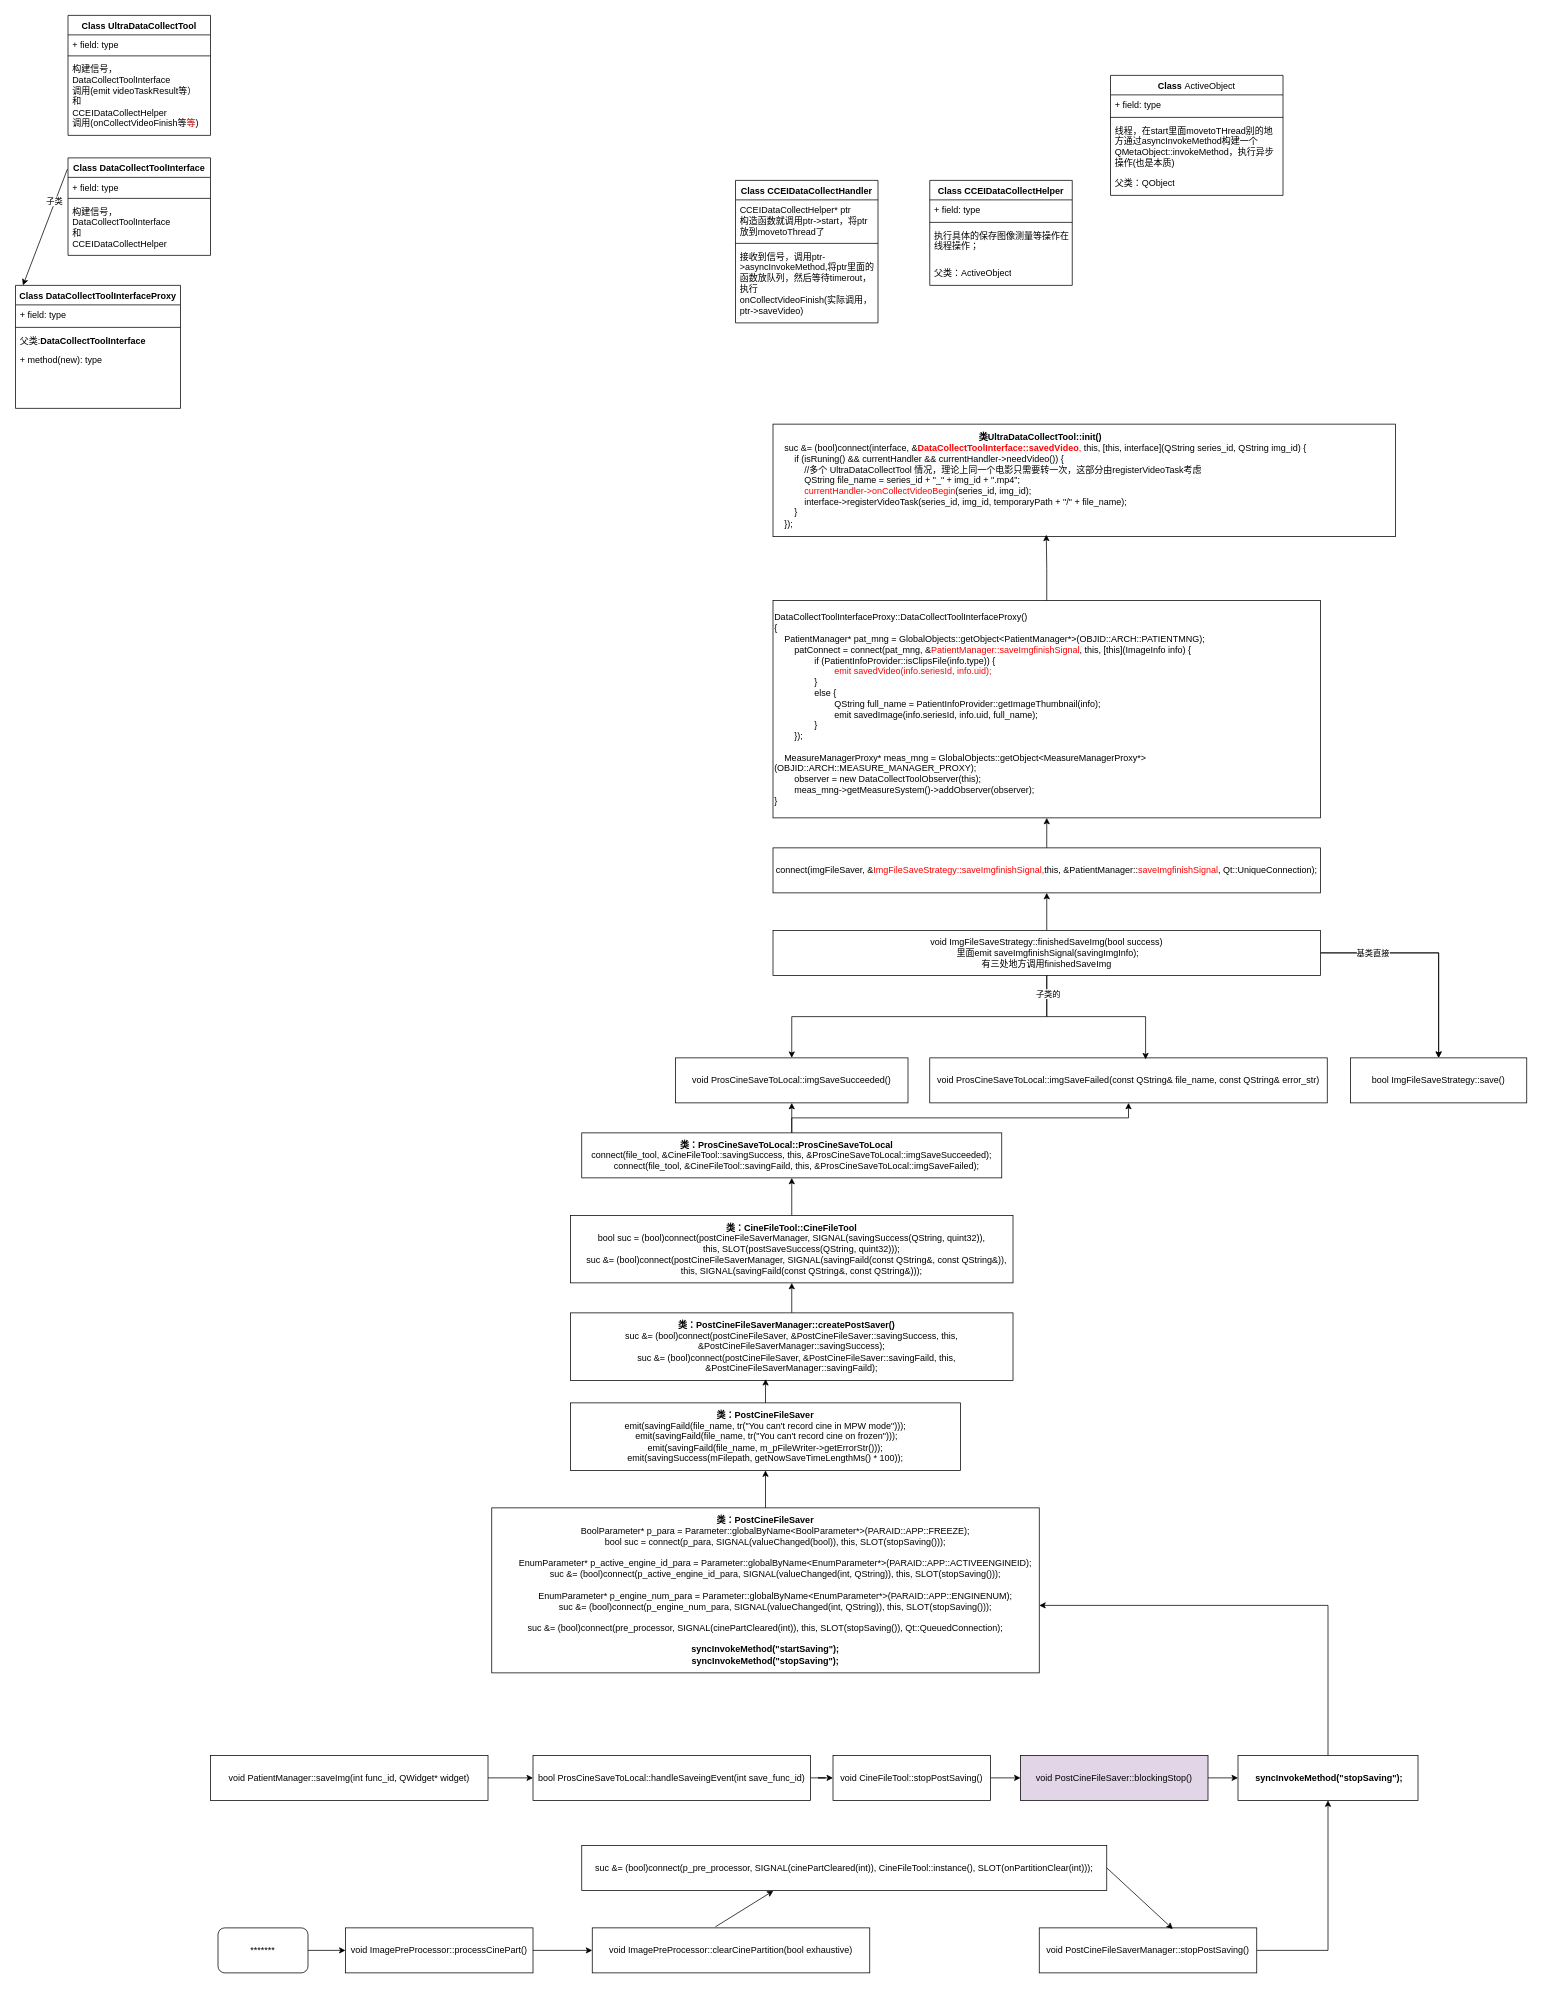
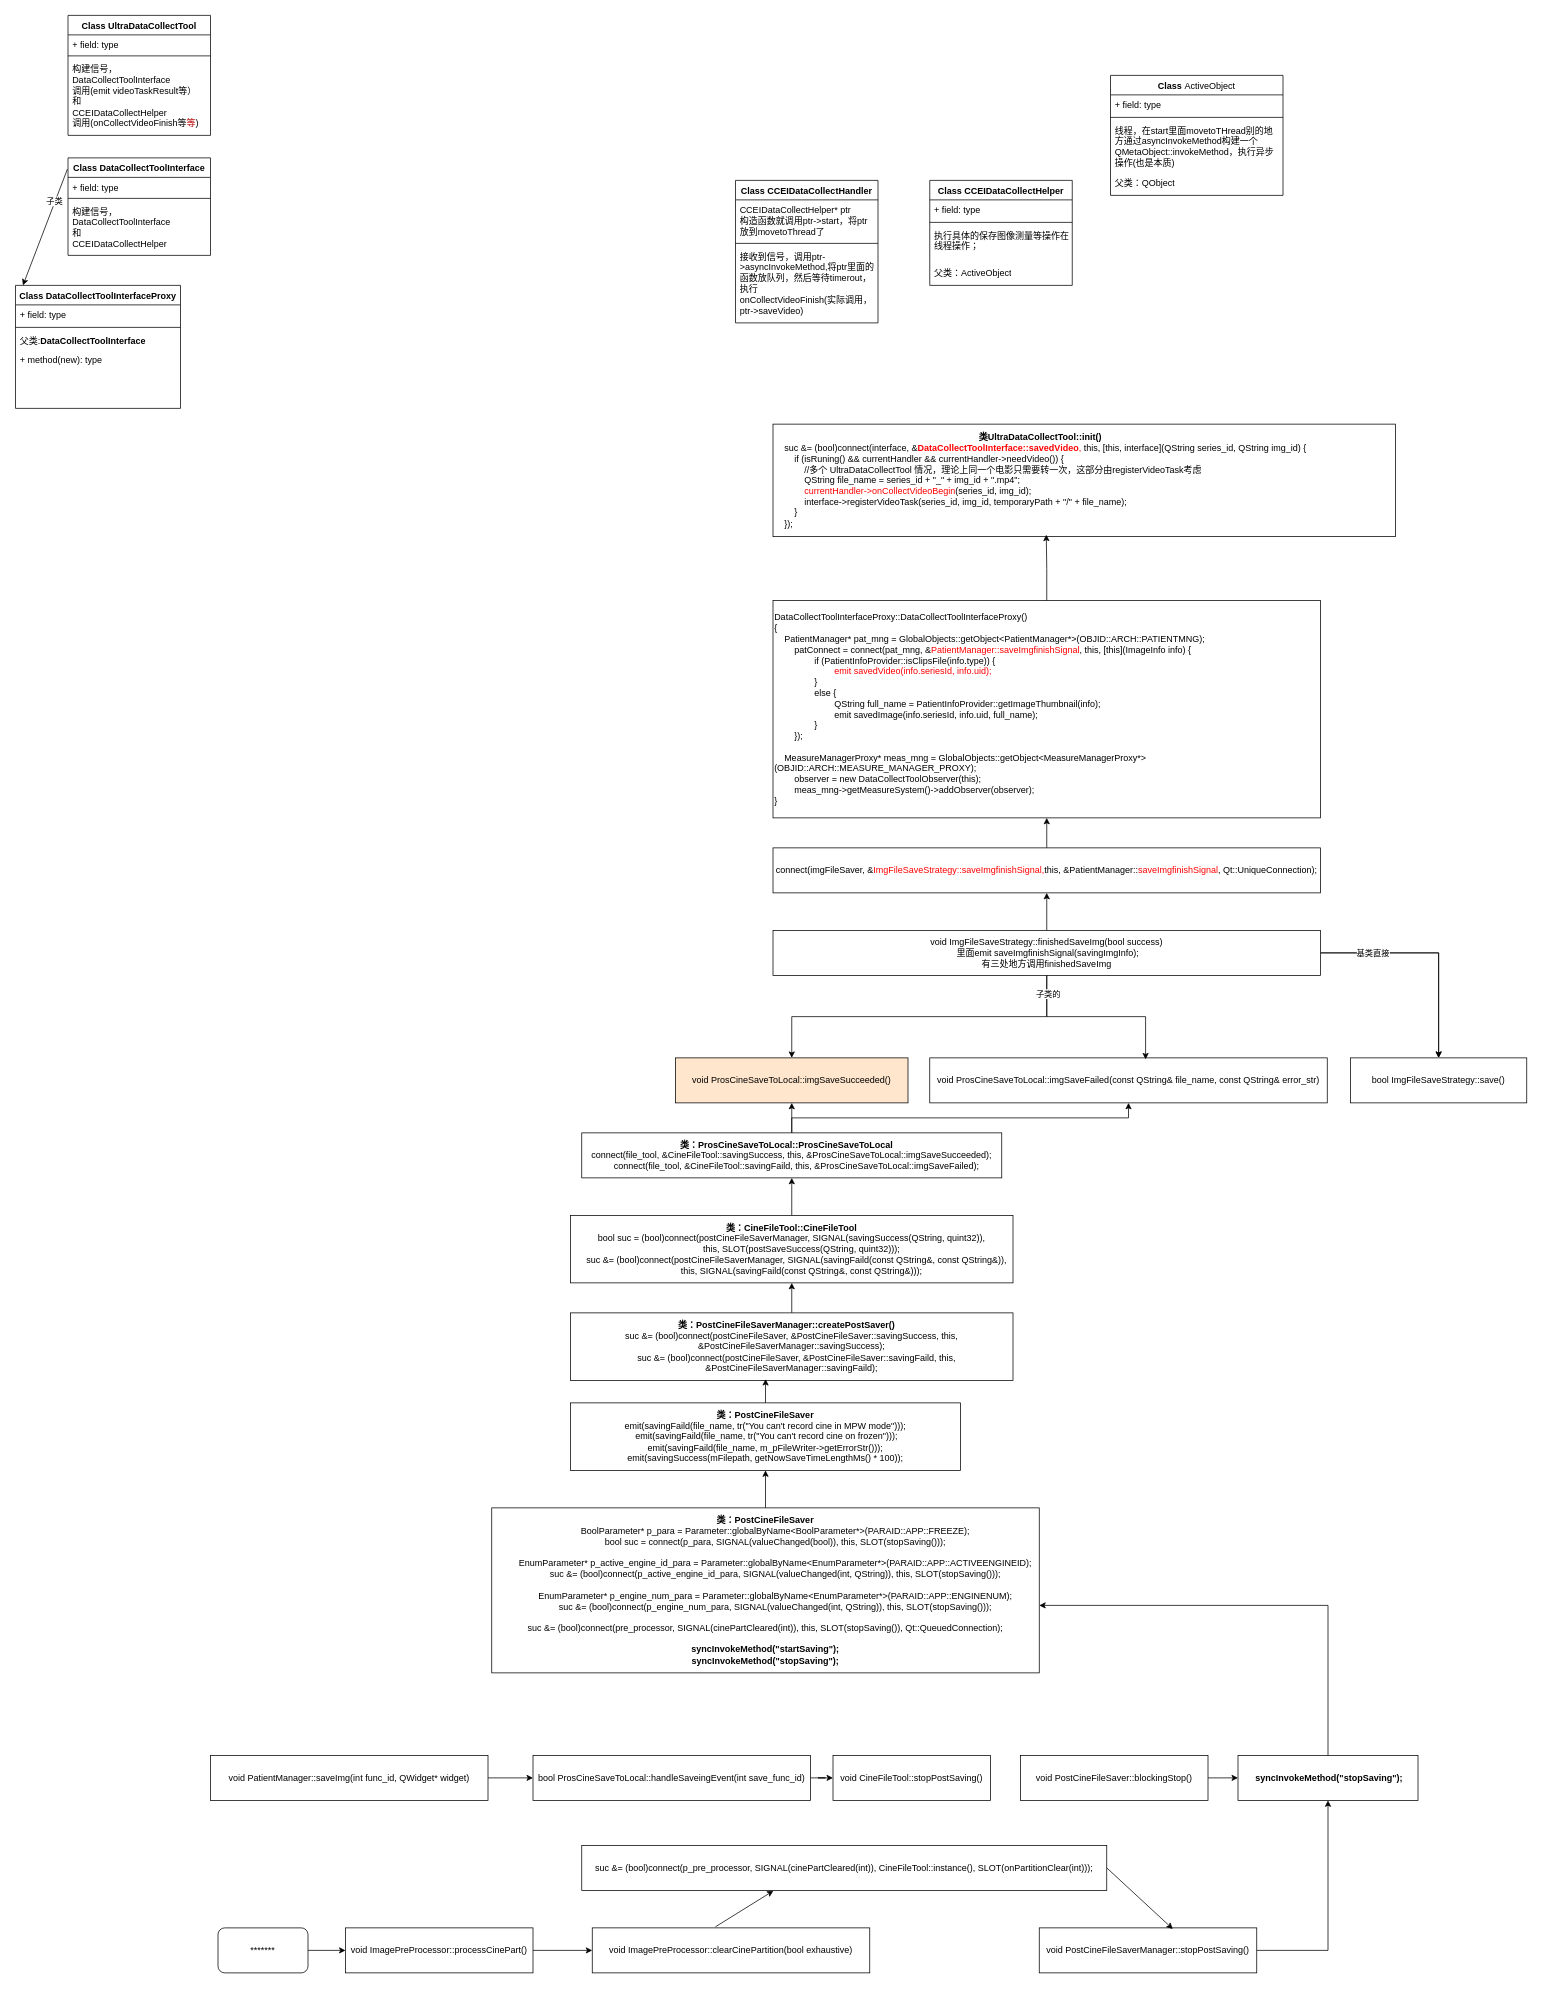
node "void ProsCineSaveToLocal::imgSaveSucceeded()": fillcolor #ffffff -> #ffe6cc
edge "void CineFileTool::stopPostSaving()" -> "void PostCineFileSaver::blockingStop()": removed
node "void PostCineFileSaver::blockingStop()": fillcolor #e1d5e7 -> #ffffff
